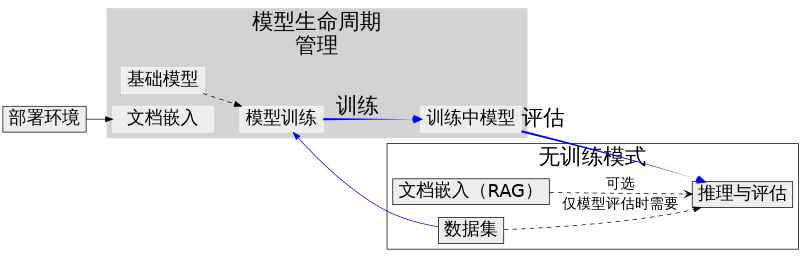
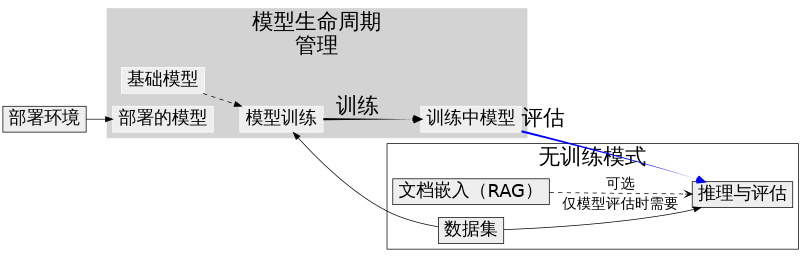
node "文档嵌入": label "文档嵌入" -> "部署的模型"
edge "模型训练" -> "训练中模型": color blue -> black
edge "数据集" -> "模型训练": color blue -> black
edge "数据集" -> "推理与评估": style dashed -> solid
